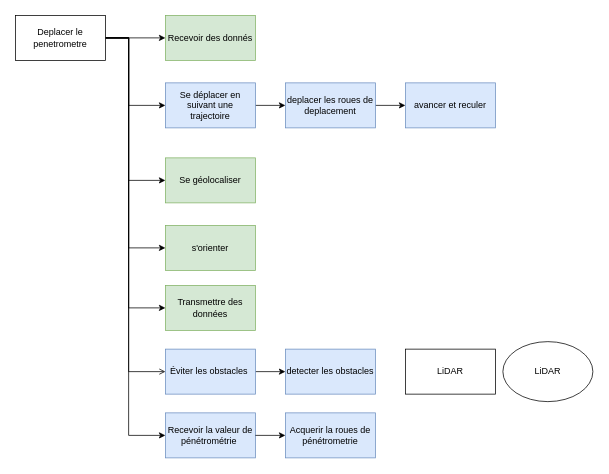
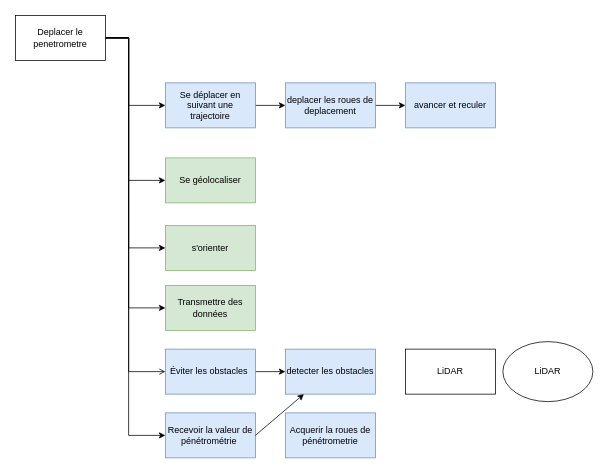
edge "Deplacer le penetrometre" -> "Recevoir des donnés": removed
node "Recevoir des donnés": removed
edge "Recevoir la valeur de pénétrométrie" -> "Acquerir la roues de pénétrometrie": now "Recevoir la valeur de pénétrométrie" -> "detecter les obstacles"
